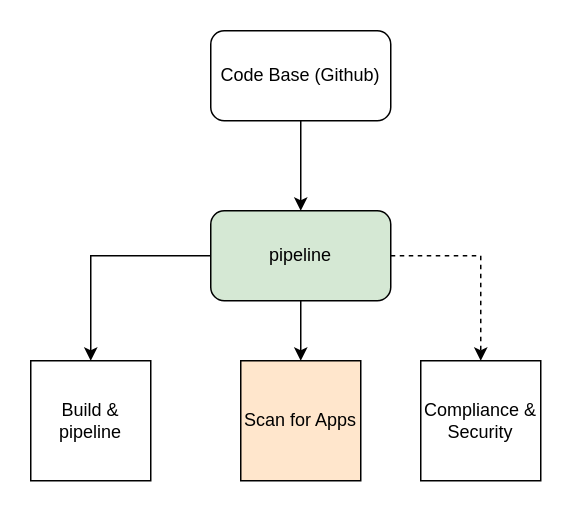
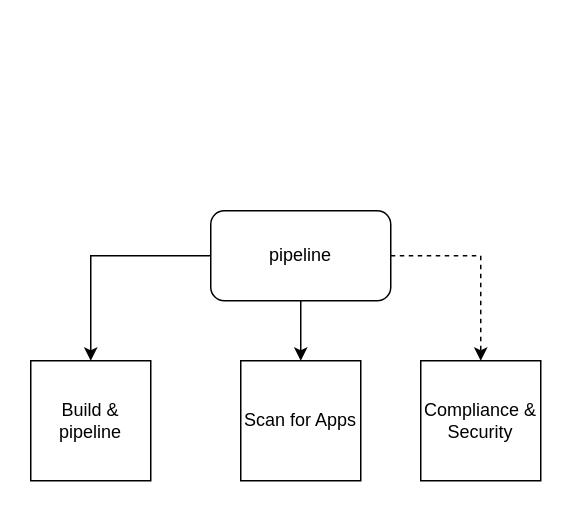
node "Code Base (Github)": removed
edge "Code Base (Github)" -> "pipeline": removed
node "pipeline": fillcolor #d5e8d4 -> #ffffff
node "Scan for Apps": fillcolor #ffe6cc -> #ffffff
